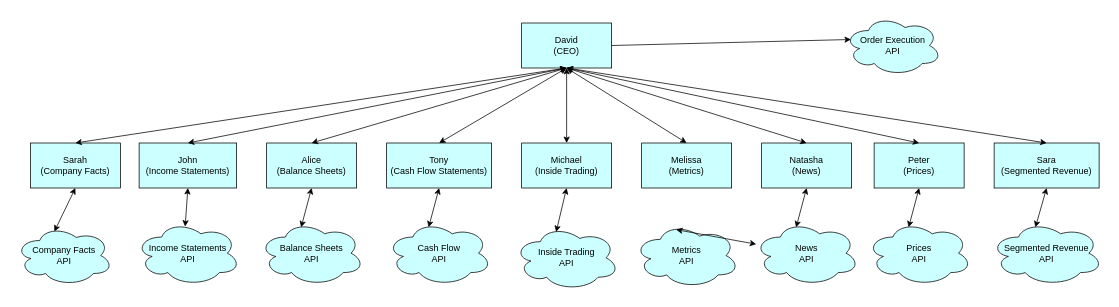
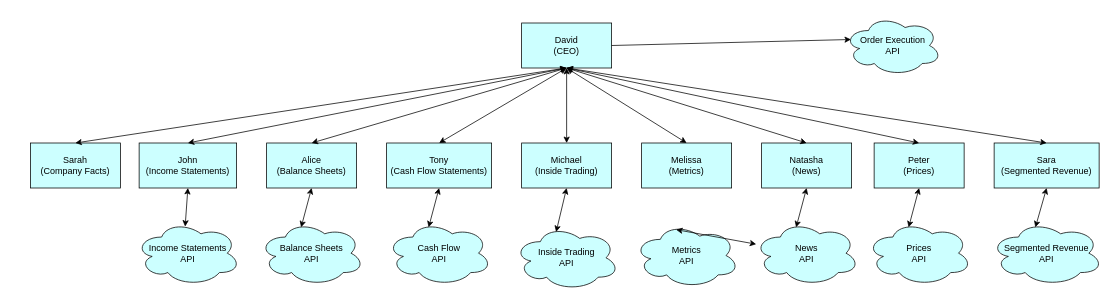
edge "Sarah (Company Facts)" -- "Company Facts API": removed
node "Company Facts API": removed
